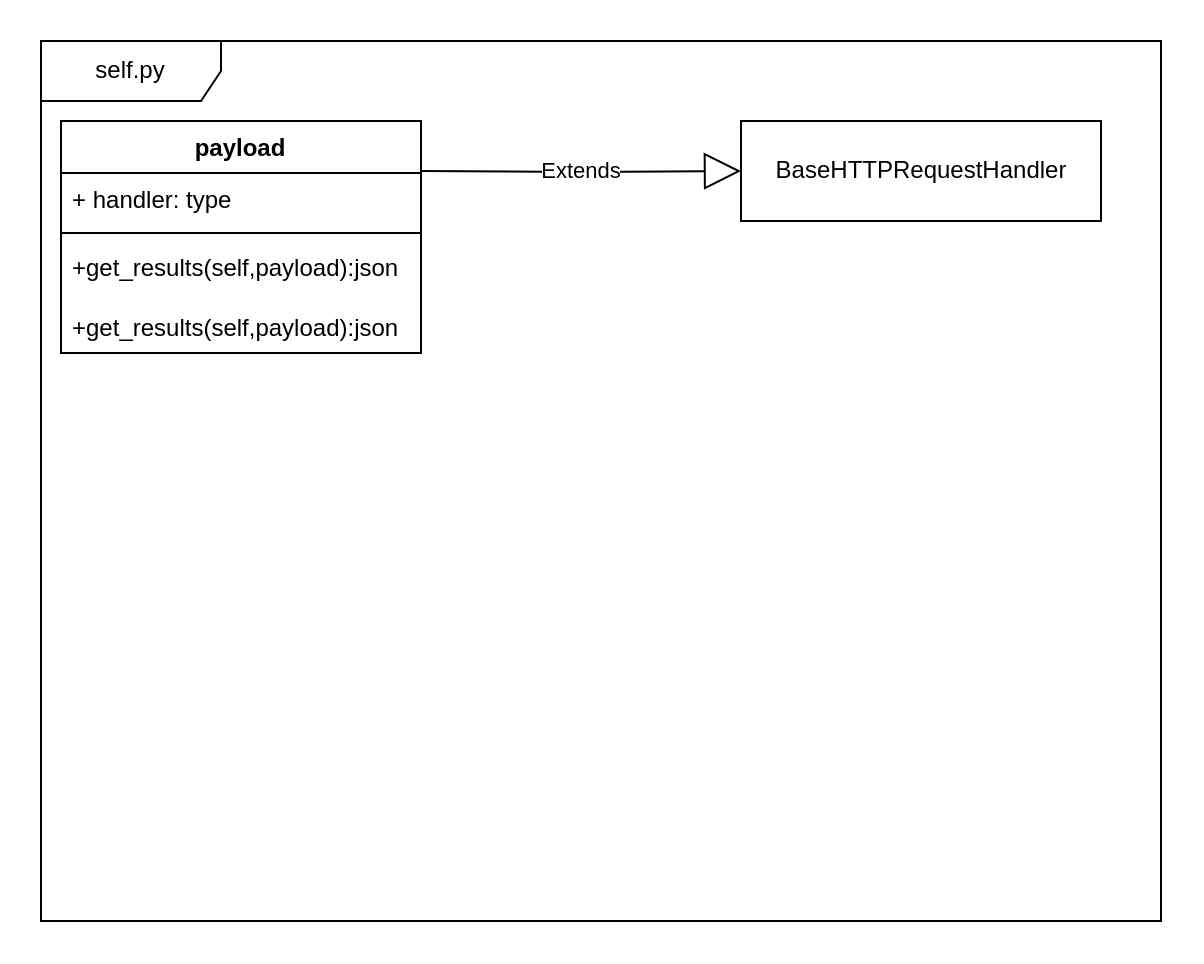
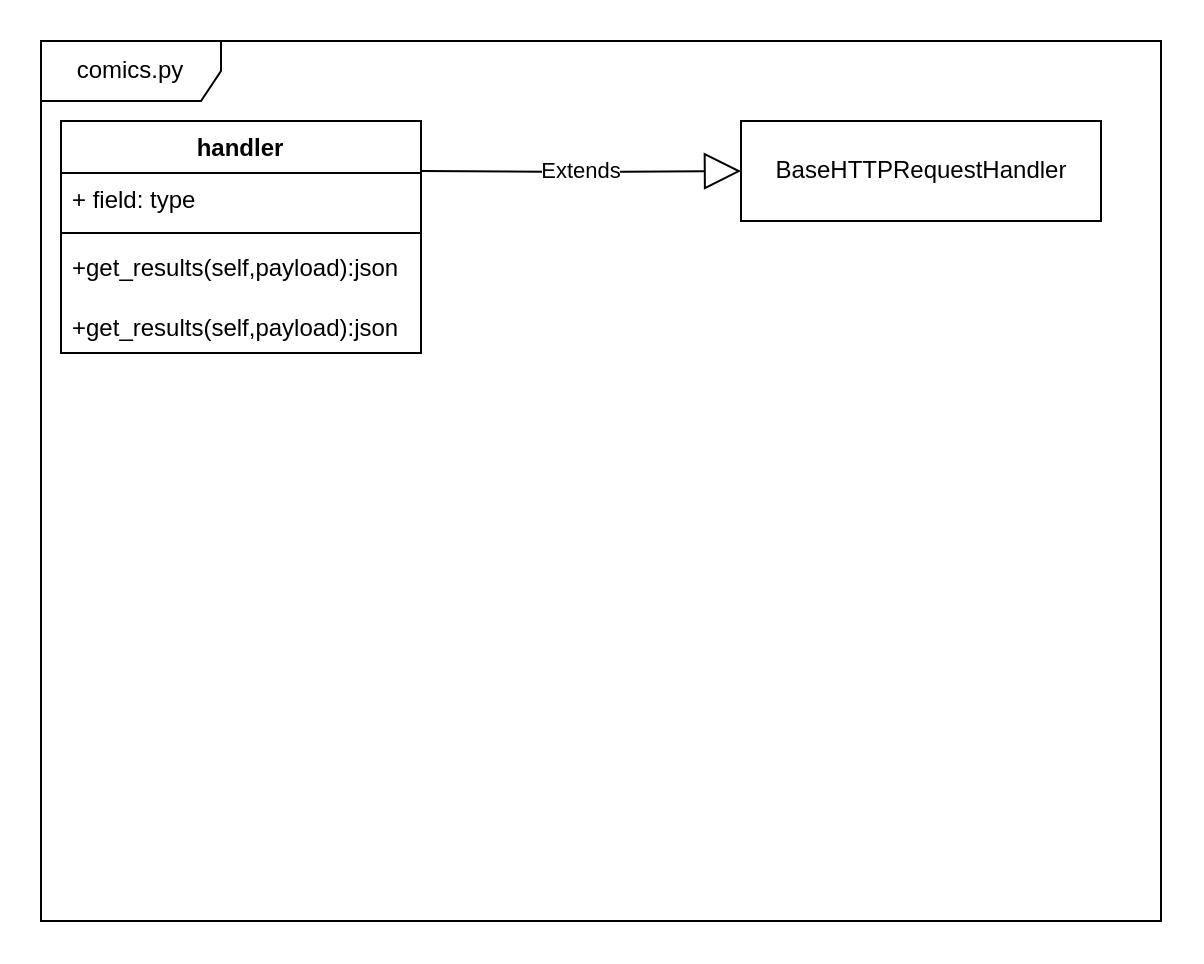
node "self.py": label "self.py" -> "comics.py"
node "payload": label "payload" -> "handler"
node "+ handler: type": label "+ handler: type" -> "+ field: type"
